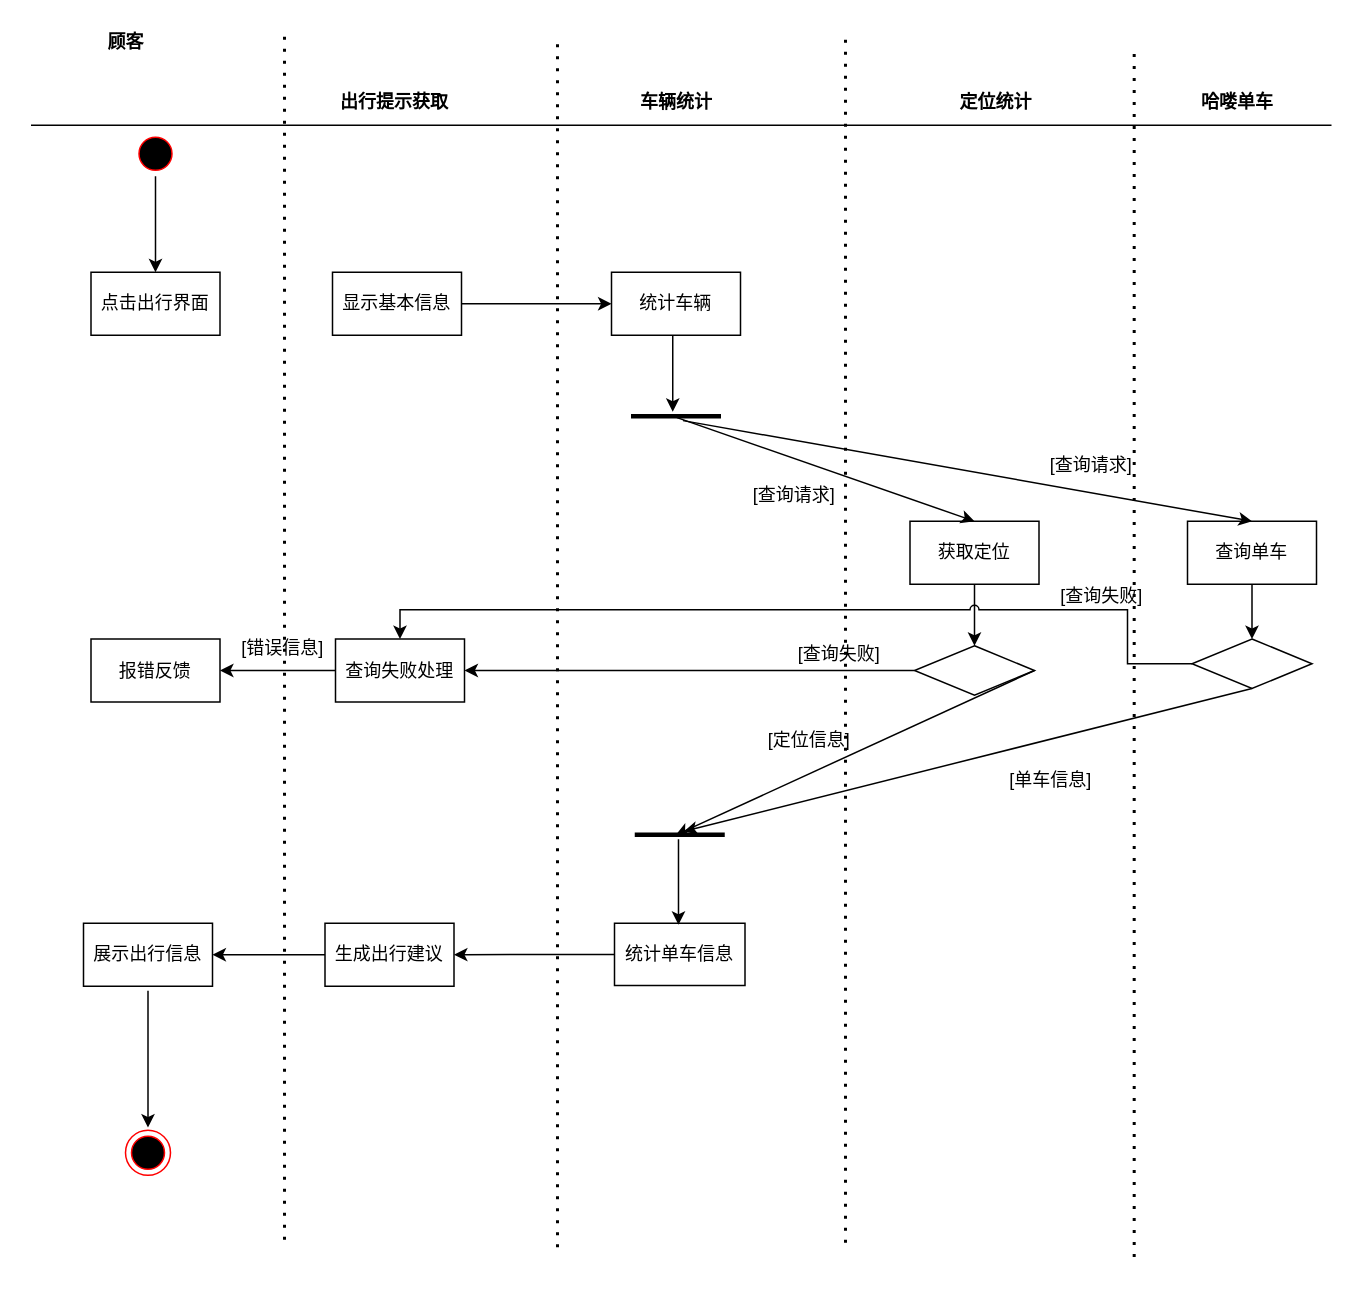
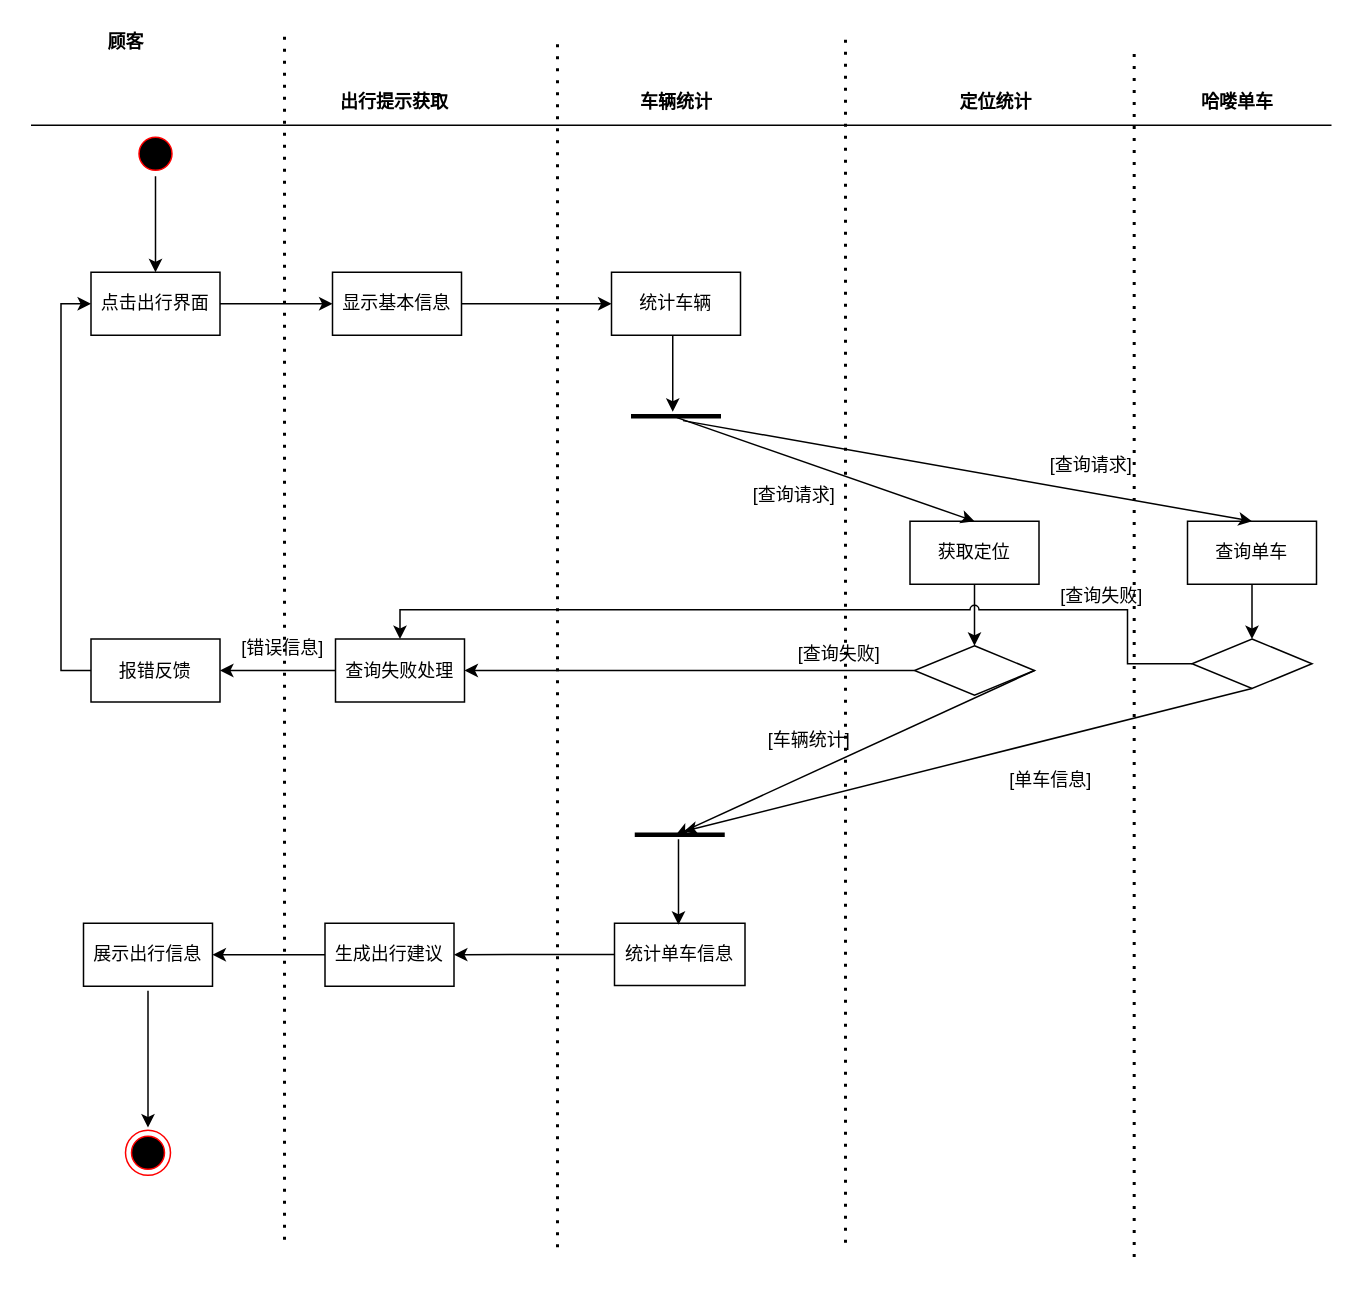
edge "点击出行界面" -> "显示基本信息": added
edge "报错反馈" -> "点击出行界面": added
node "[定位信息]": label "[定位信息]" -> "[车辆统计]"
